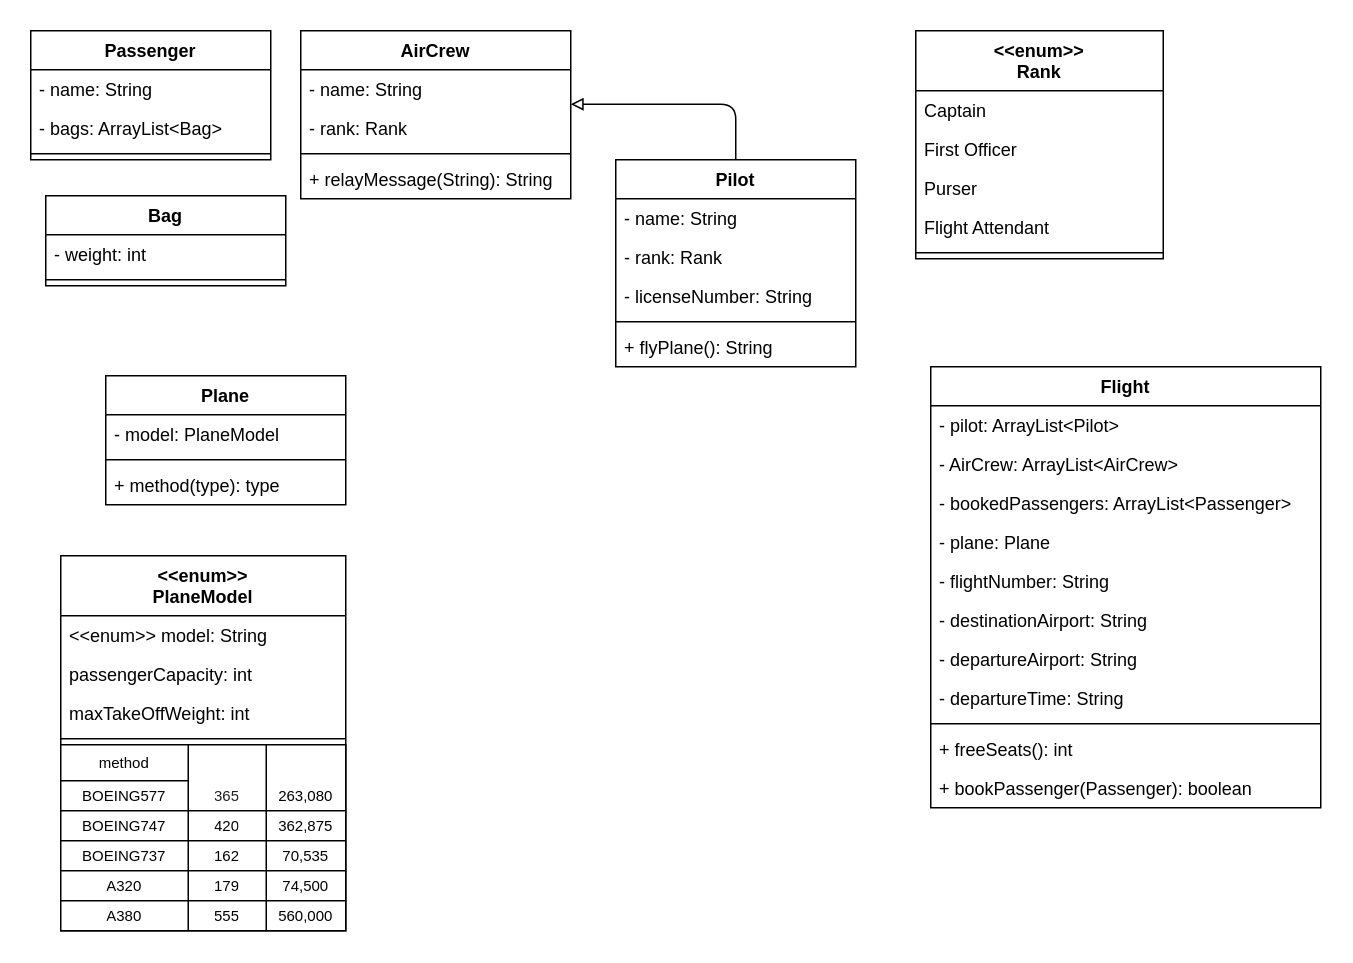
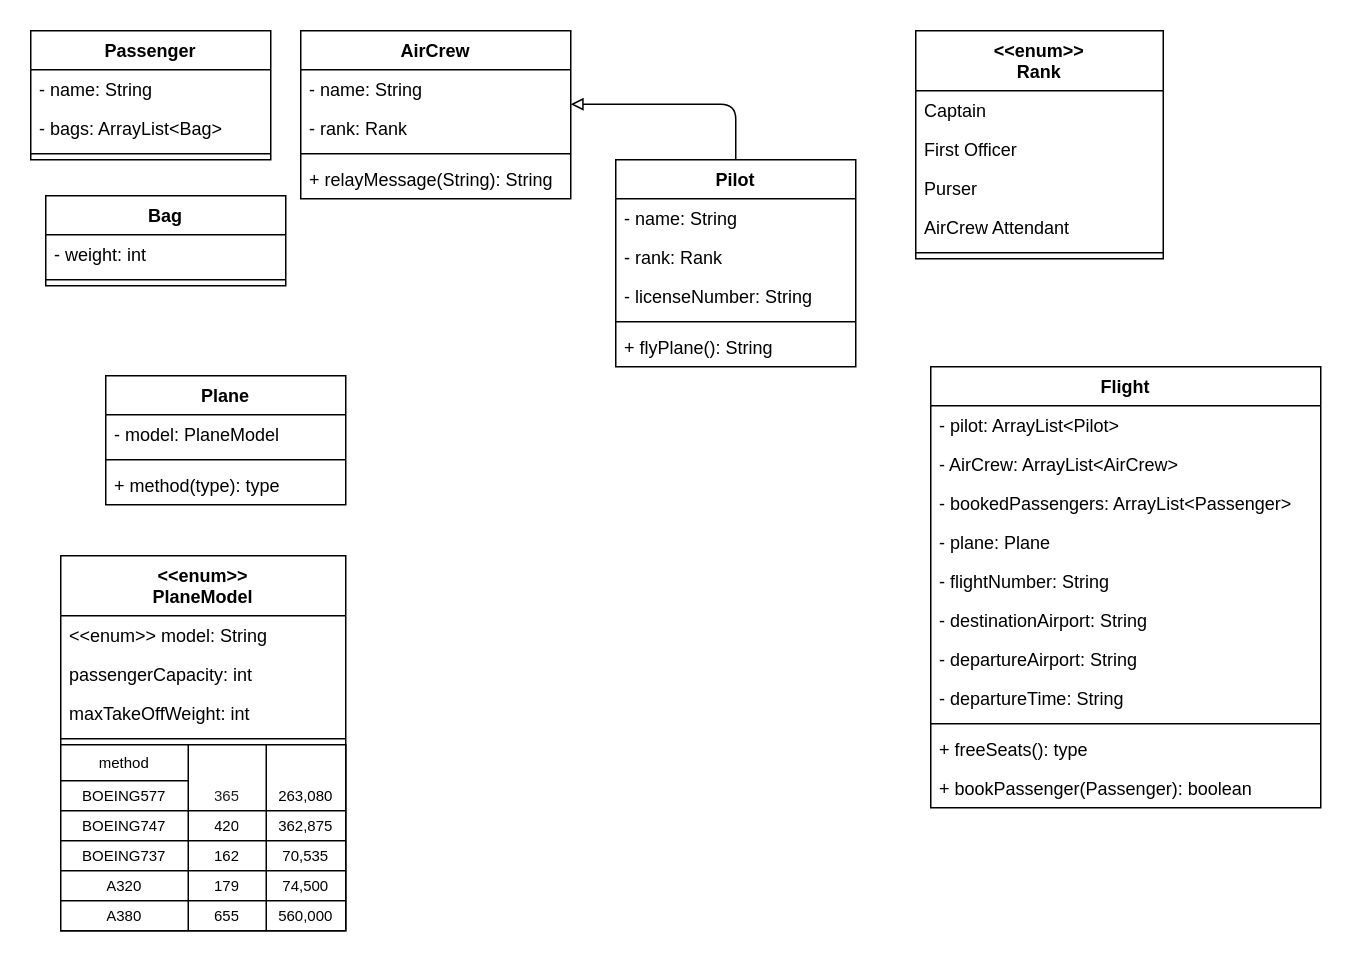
node "Flight Attendant": label "Flight Attendant" -> "AirCrew Attendant"
node "+ freeSeats(): int": label "+ freeSeats(): int" -> "+ freeSeats(): type"
node "555": label "555" -> "655"
